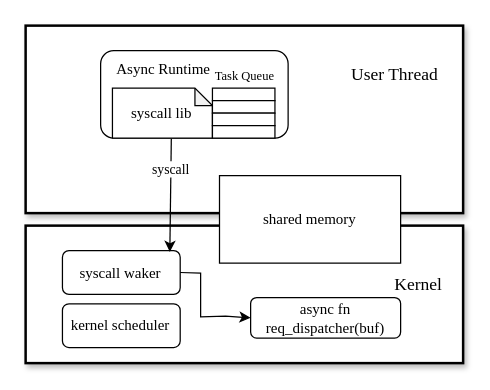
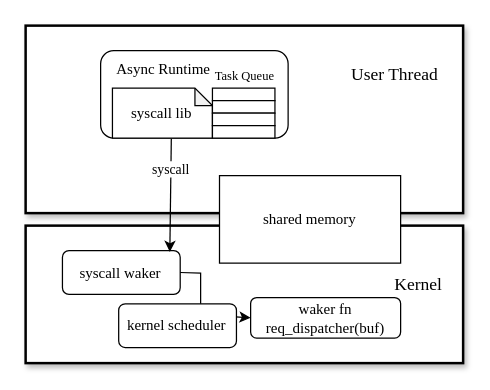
node "async fn req_dispatcher(buf)": label "async fn req_dispatcher(buf)" -> "waker fn req_dispatcher(buf)"
node "kernel scheduler": moved (121, 326) -> (178, 326)
